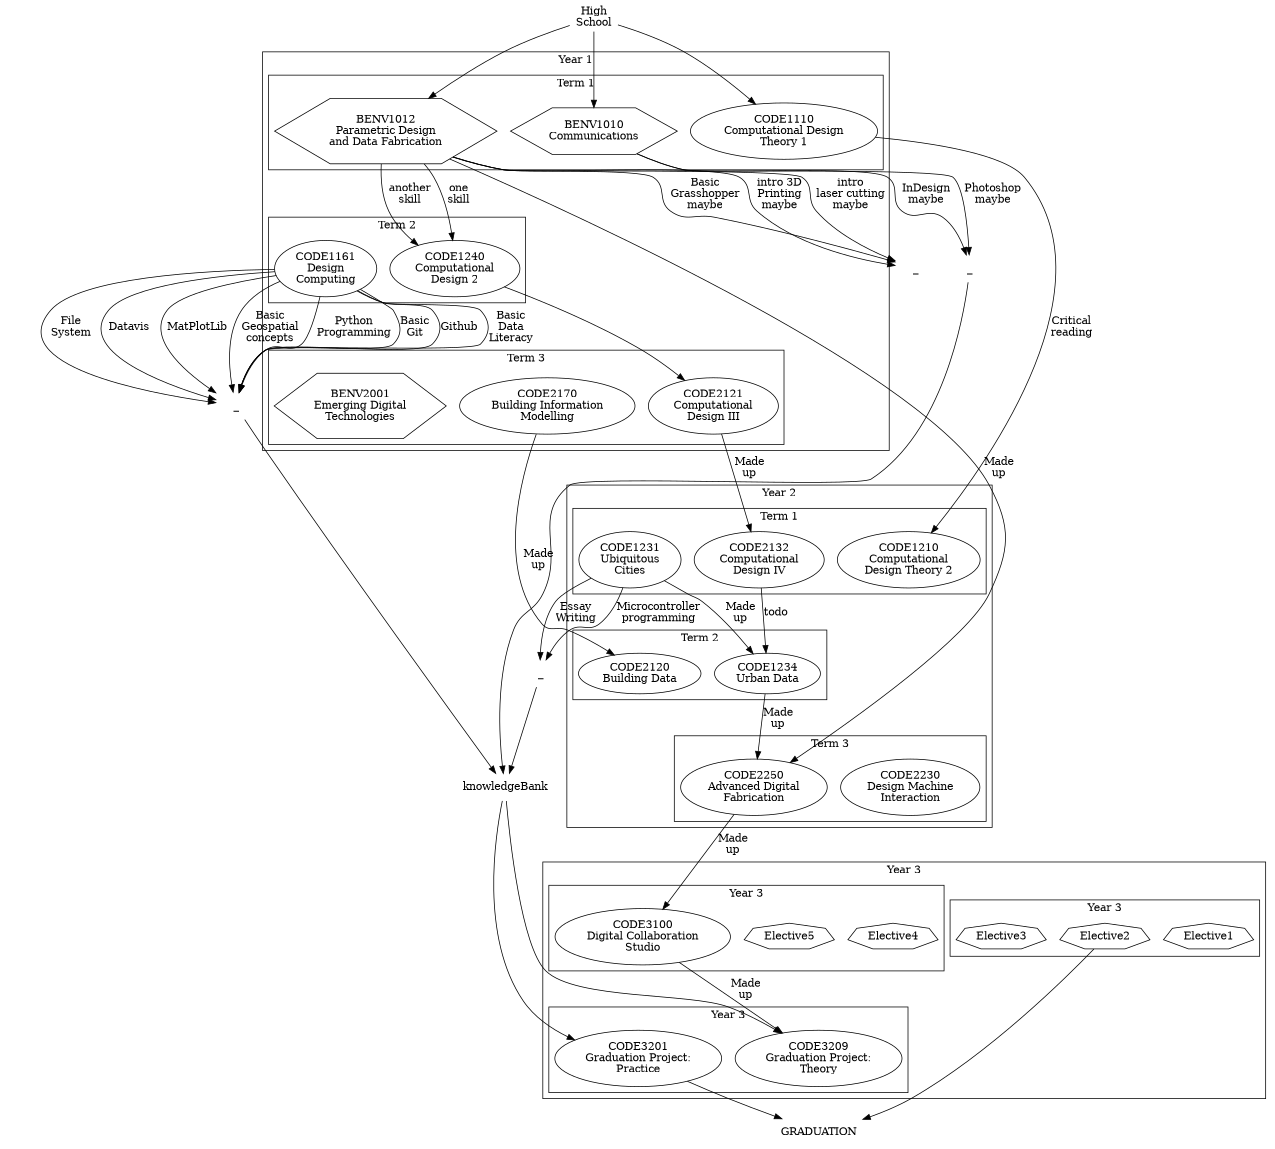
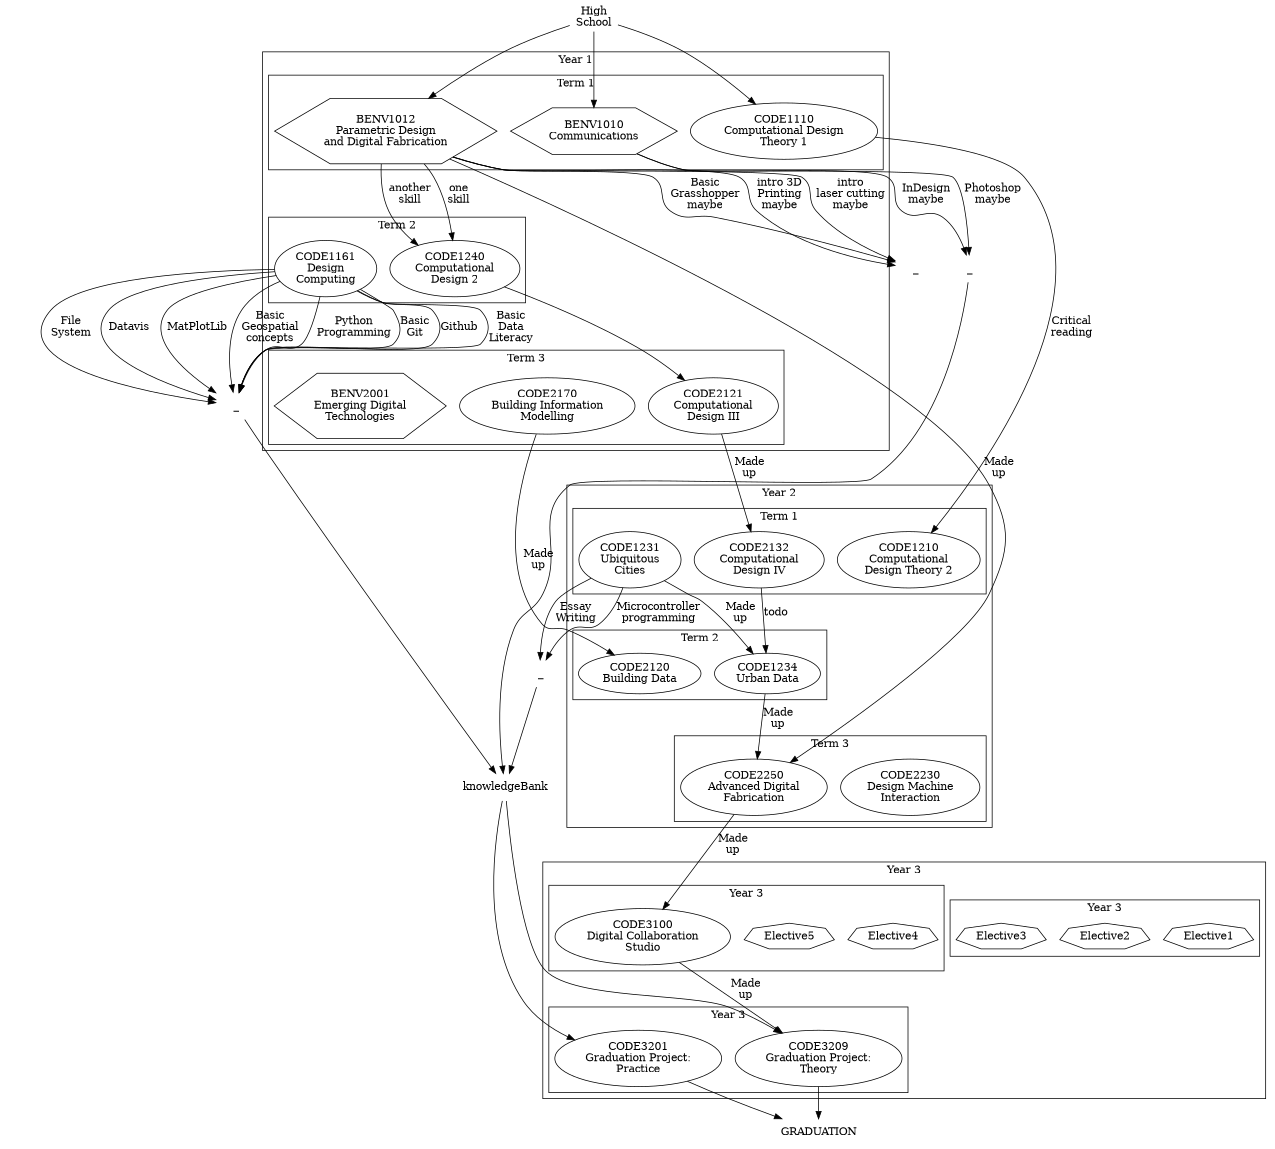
node "BENV1012 Parametric Design and Data Fabrication": label "BENV1012 Parametric Design and Data Fabrication" -> "BENV1012 Parametric Design and Digital Fabrication"
edge "Elective2" -> "GRADUATION": now "CODE3209 Graduation Project: Theory" -> "GRADUATION"
